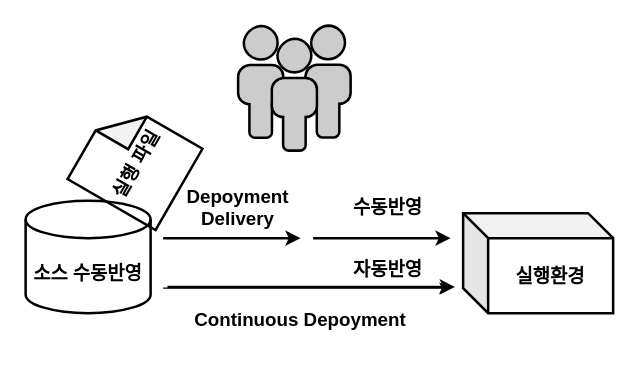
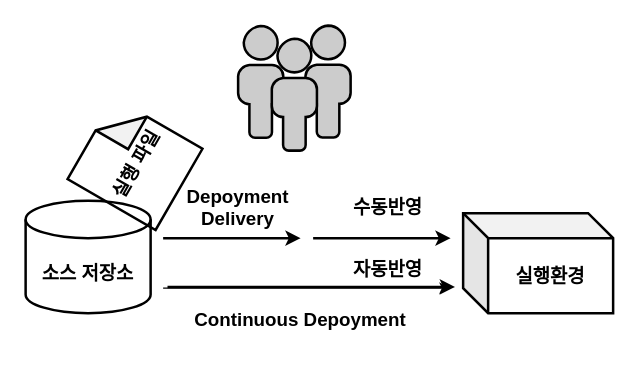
node "소스 수동반영": label "소스 수동반영" -> "소스 저장소"
